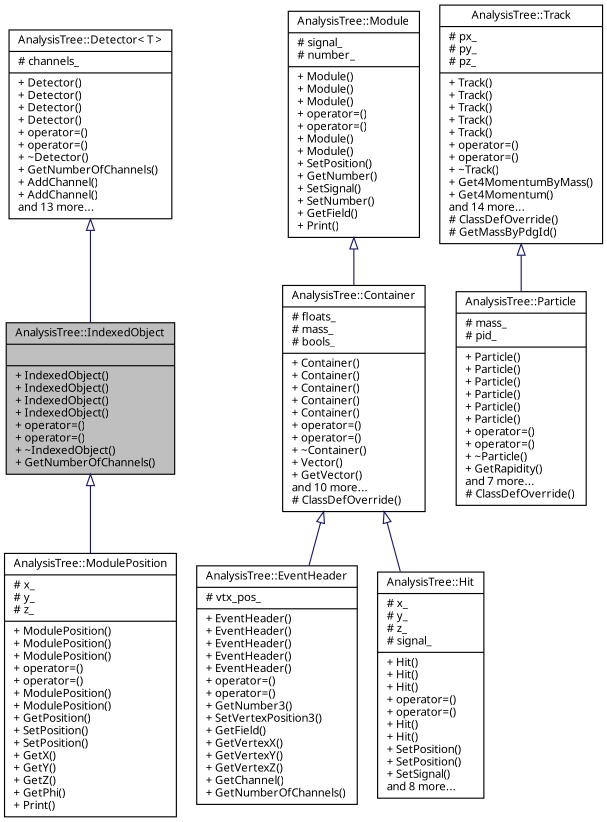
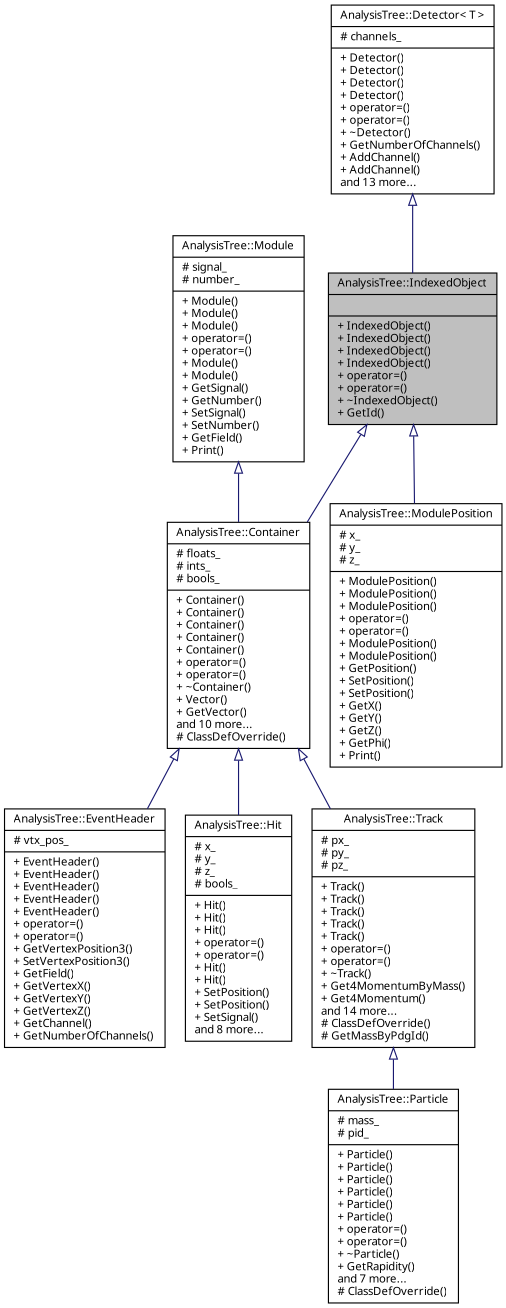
node "AnalysisTree::Module": text "+ SetPosition()" -> "+ GetSignal()"
node "AnalysisTree::Container": text "# mass_" -> "# ints_"
node "AnalysisTree::IndexedObject": text "+ GetNumberOfChannels()" -> "+ GetId()"
edge "AnalysisTree::Container" -> "AnalysisTree::IndexedObject": added
node "AnalysisTree::Hit": text "# signal_" -> "# bools_"
node "AnalysisTree::EventHeader": text "+ GetNumber3()" -> "+ GetVertexPosition3()"
edge "AnalysisTree::Track" -> "AnalysisTree::Container": added
